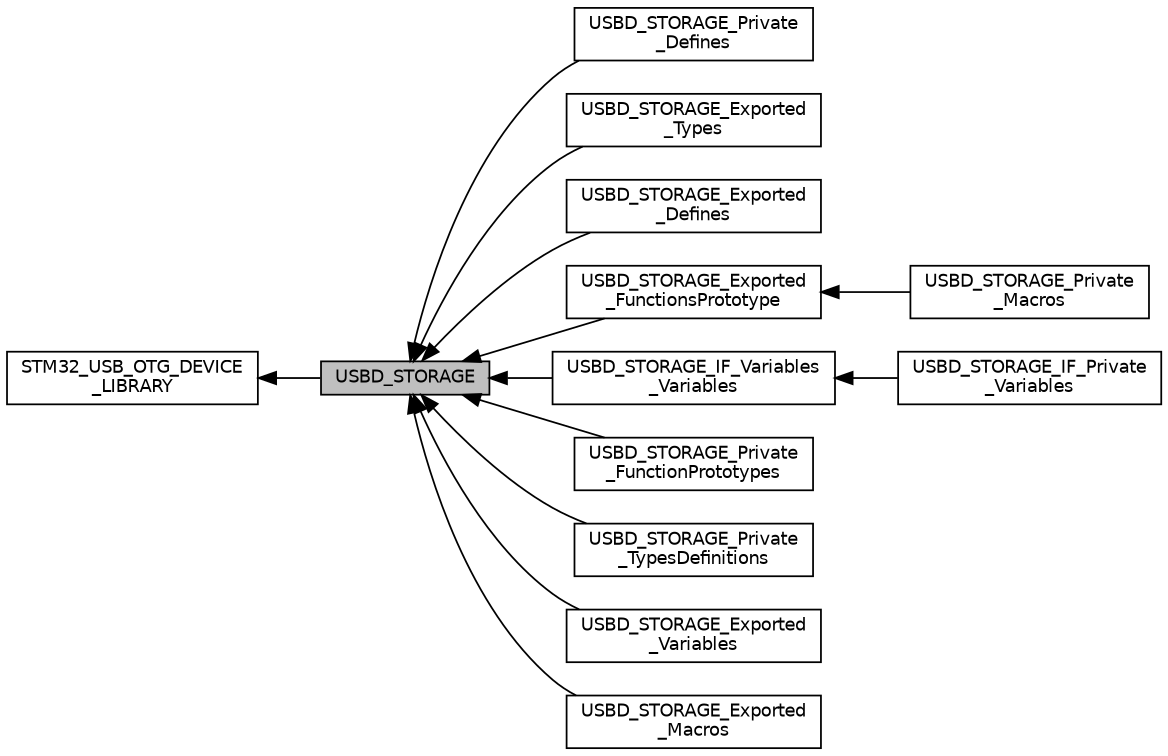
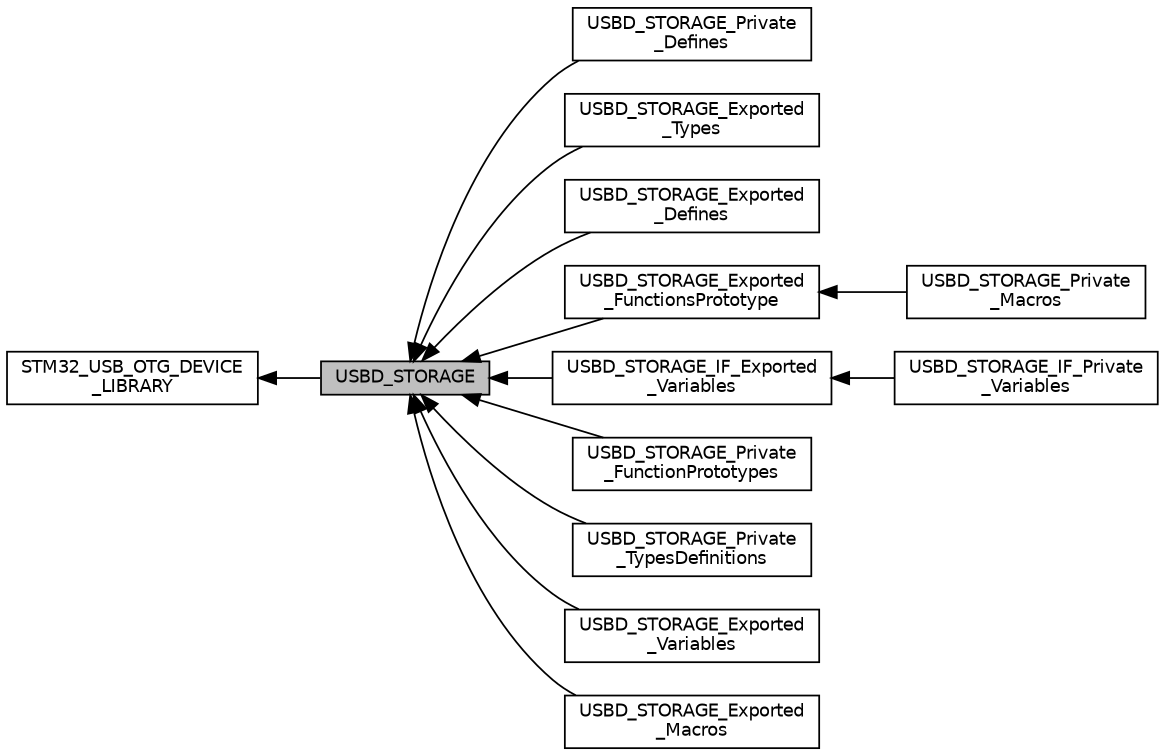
node "USBD_STORAGE_IF_Variables _Variables": label "USBD_STORAGE_IF_Variables _Variables" -> "USBD_STORAGE_IF_Exported _Variables"
